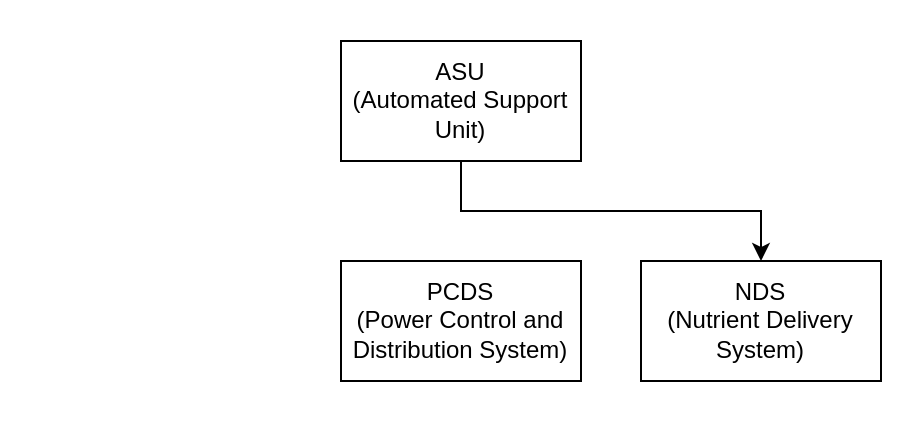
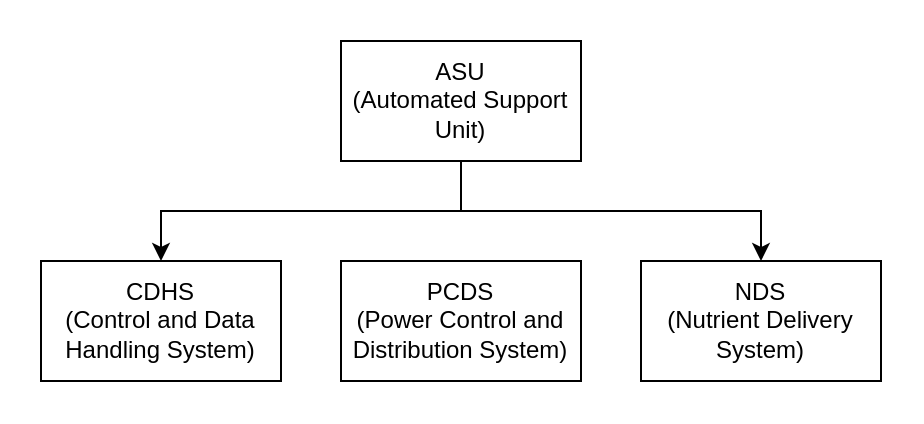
edge "ASU (Automated Support Unit)" -> "CDHS (Control and Data Handling System)": added
node "CDHS (Control and Data Handling System)": added
